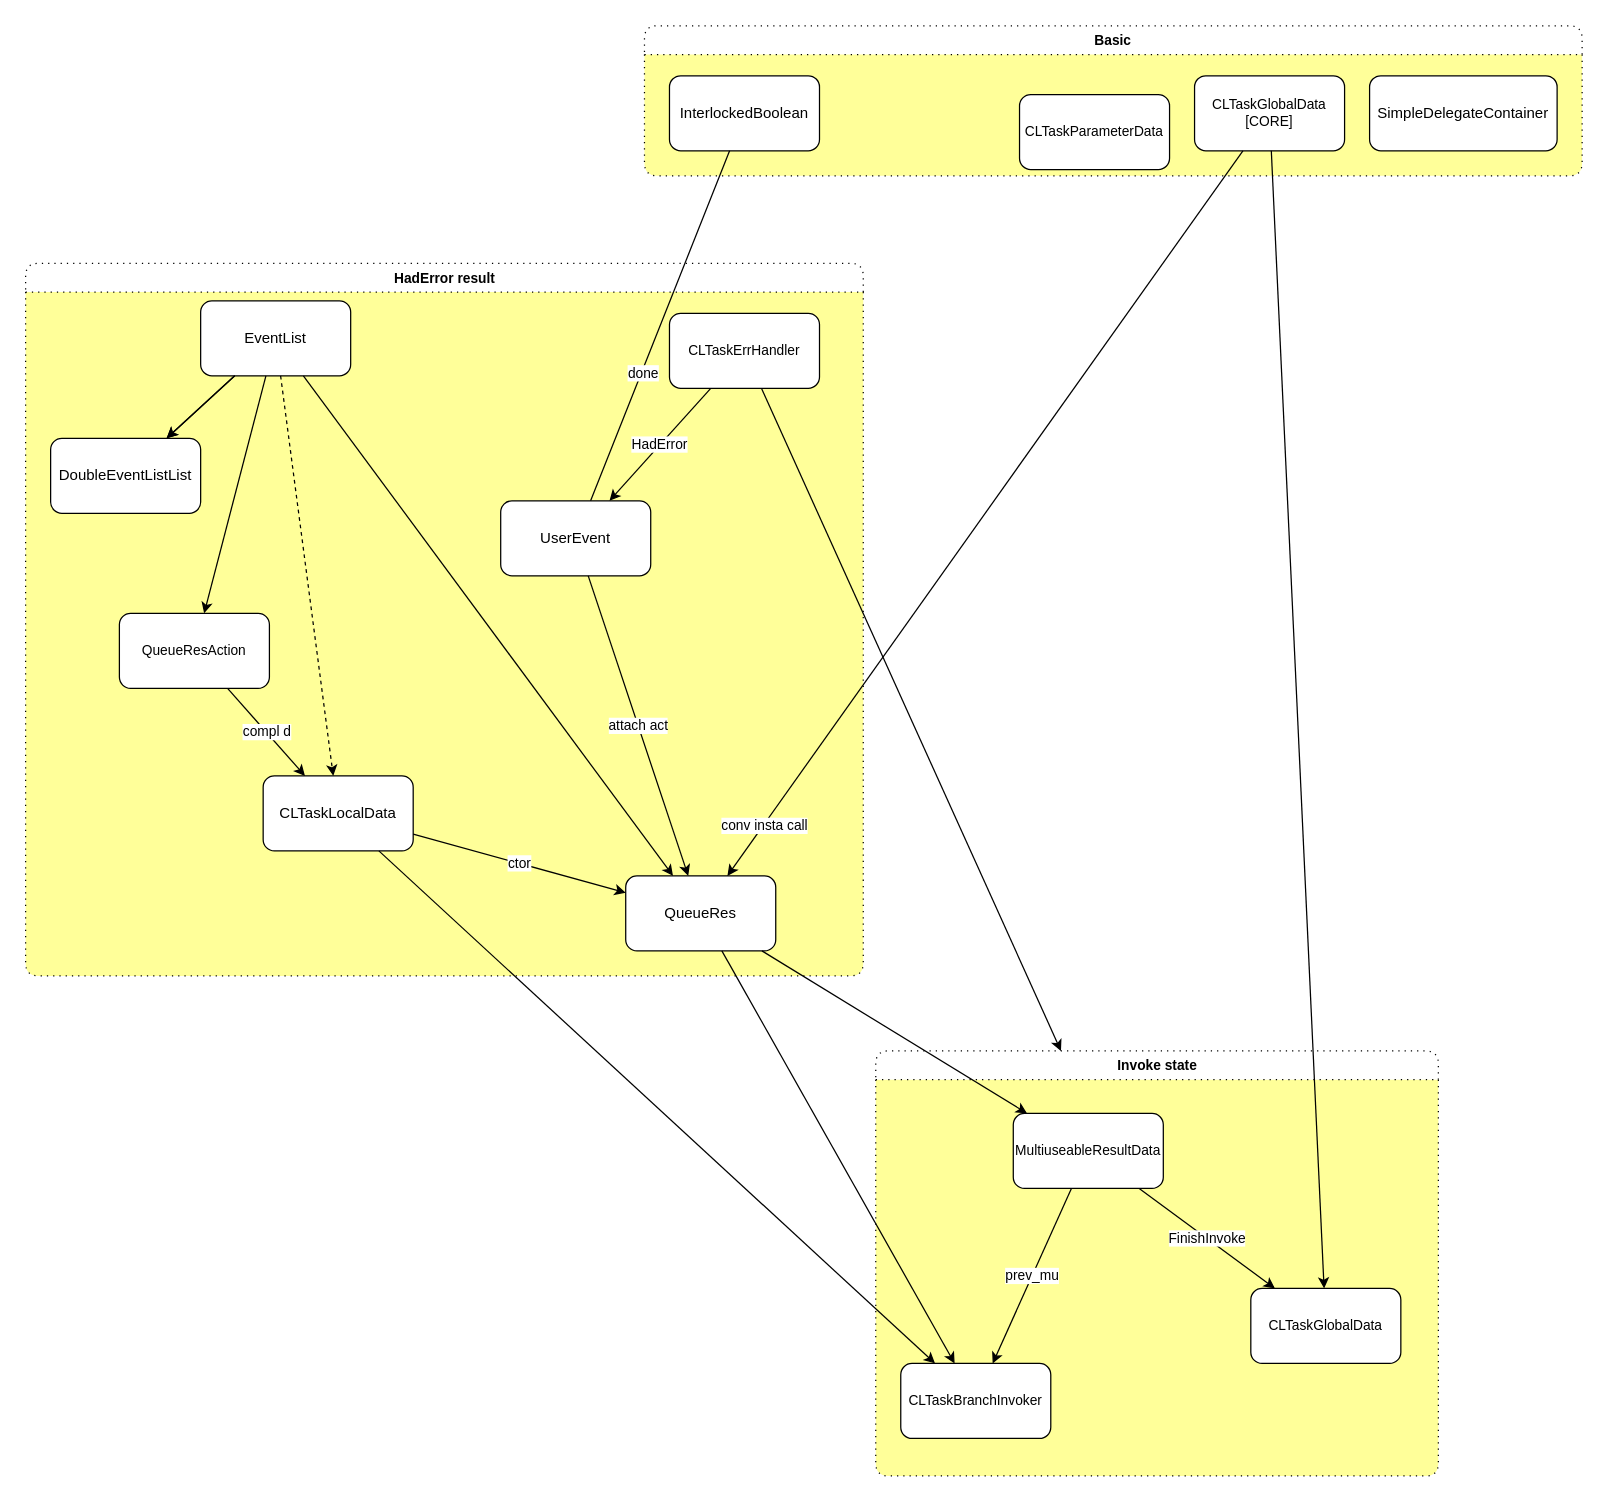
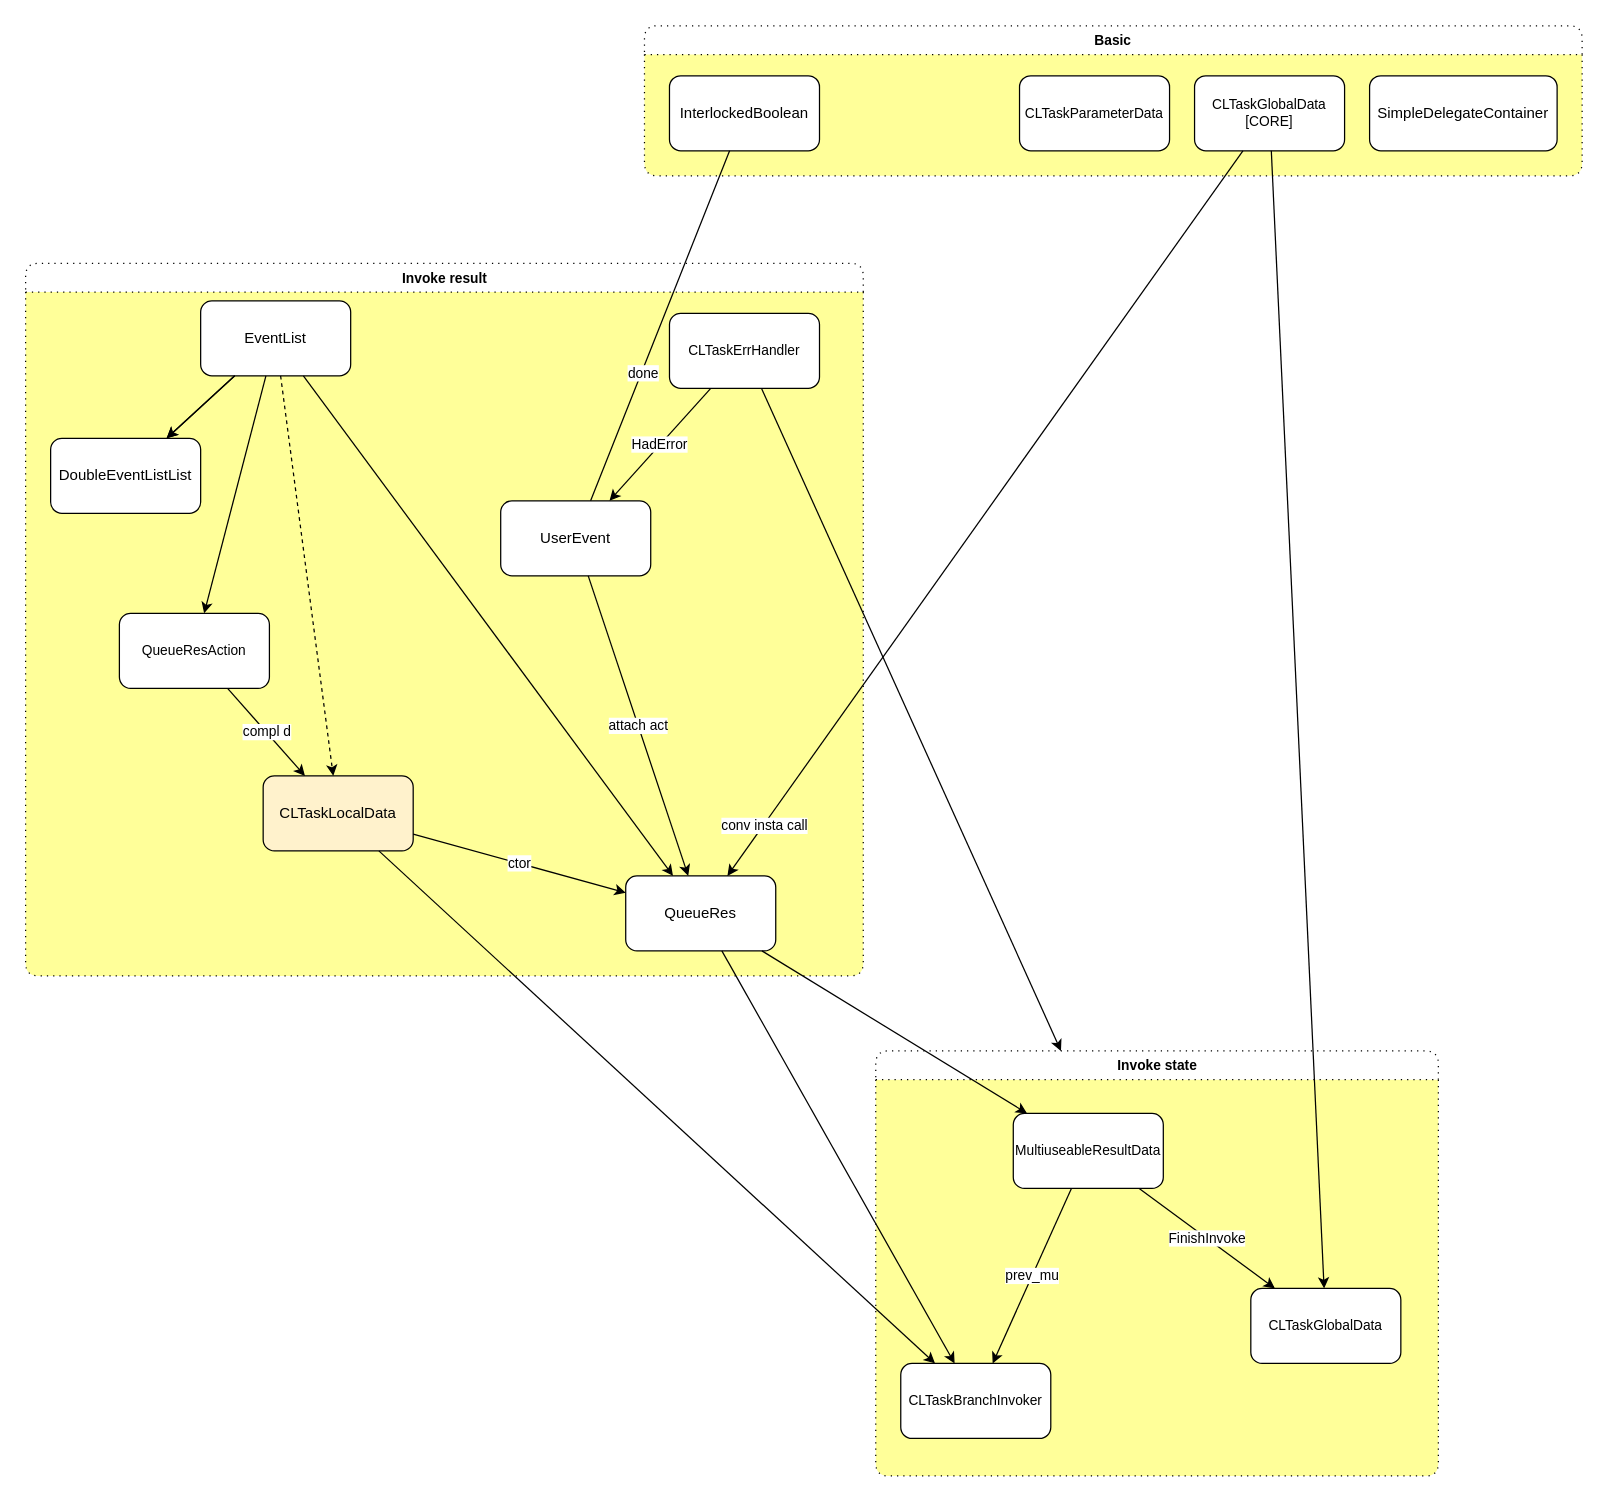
node "CLTaskParameterData": moved (1094, 132) -> (1094, 113)
node "HadError result": label "HadError result" -> "Invoke result"
node "CLTaskLocalData": fillcolor #ffffff -> #fff2cc
